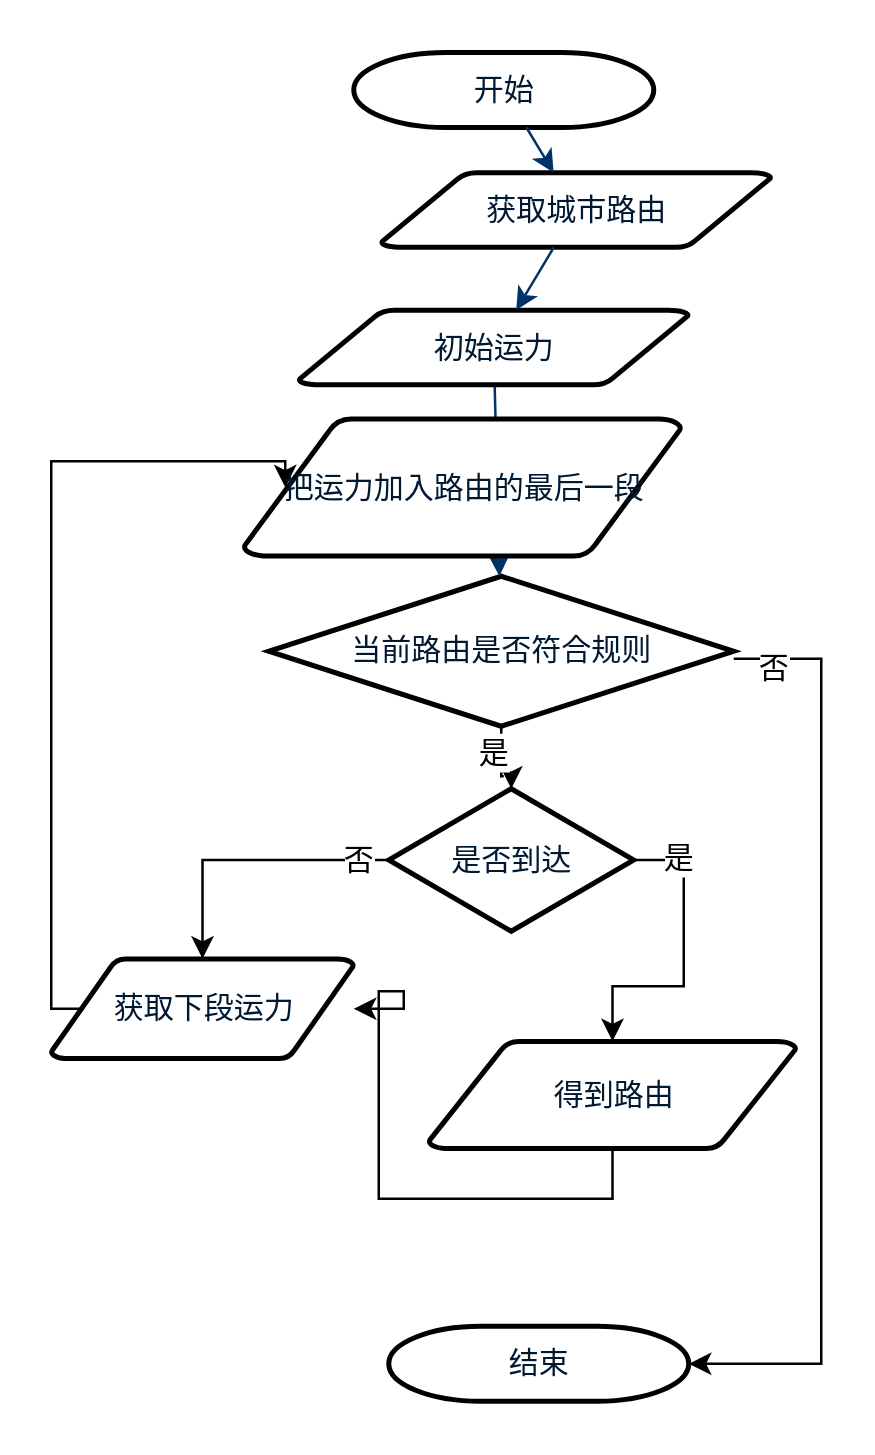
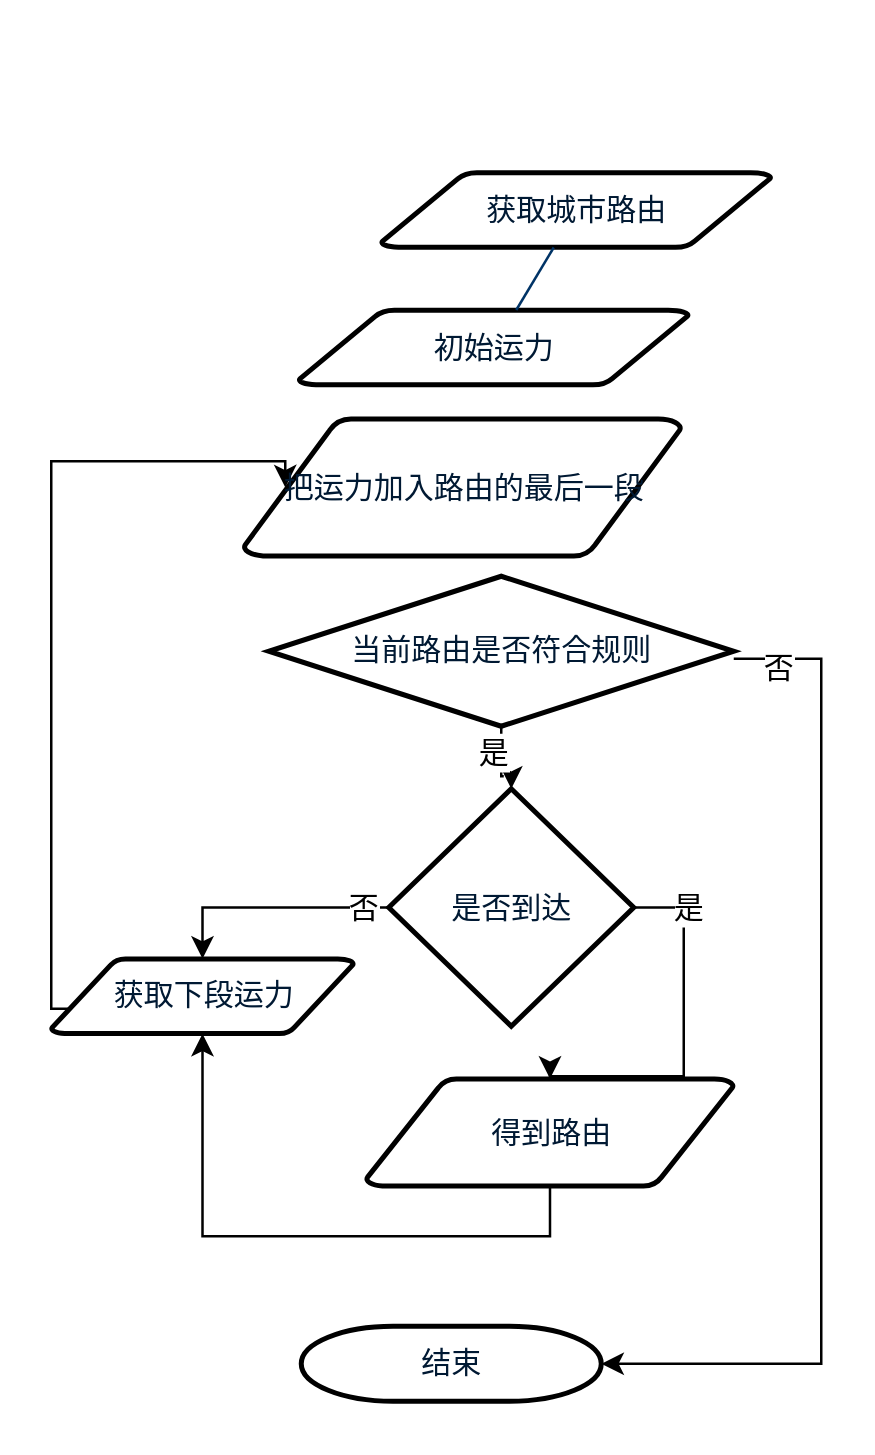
node "开始": removed
edge "开始" -> "获取城市路由": removed
edge "获取城市路由" -> "初始运力": arrowhead classic -> none
edge "初始运力" -> "当前路由是否符合规则": removed
node "是否到达": size 245x143 -> 245x238
node "获取下段运力": size 303x100 -> 303x75
node "得到路由": moved (613, 1095) -> (550, 1133)
node "结束": moved (539, 1364) -> (451, 1364)
